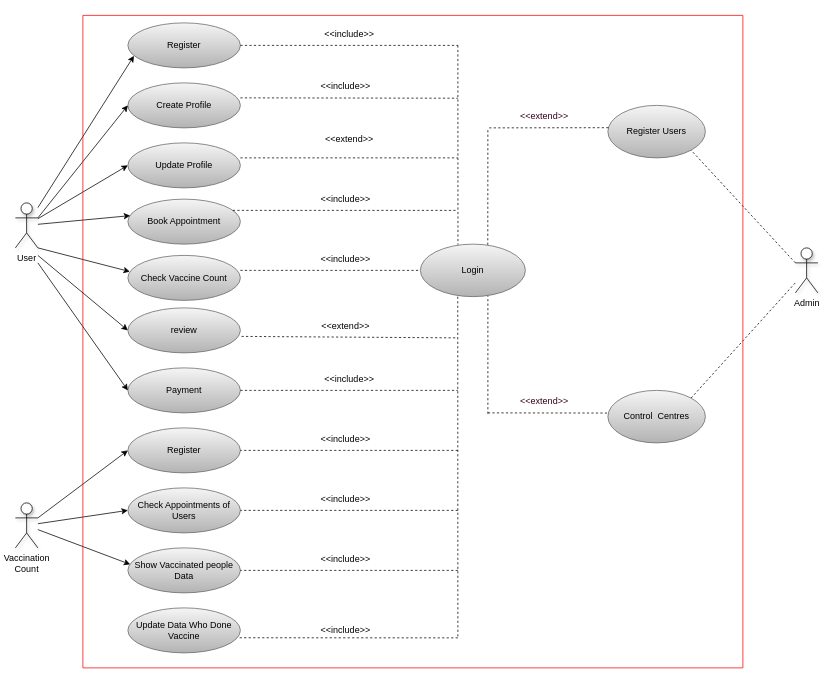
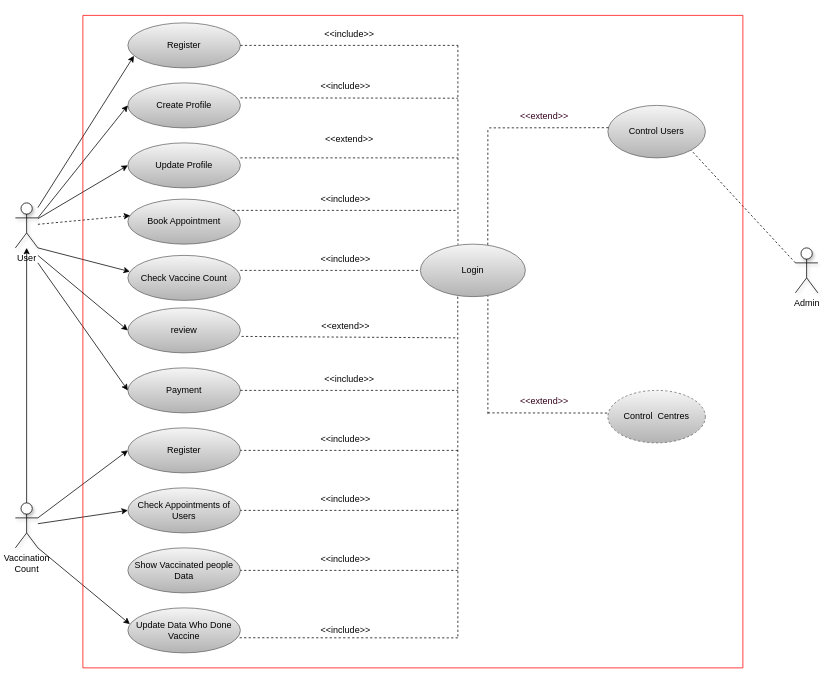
node "Register Users": label "Register Users" -> "Control Users"
edge "User" -> "Book Appointment": style solid -> dashed
edge "Admin" -- "Control Centres": removed
node "Control Centres": style solid -> dashed
edge "Vaccination Count" -> "Show Vaccinated people Data": now "Vaccination Count" -> "User"
edge "Vaccination Count" -> "Update Data Who Done Vaccine": added
